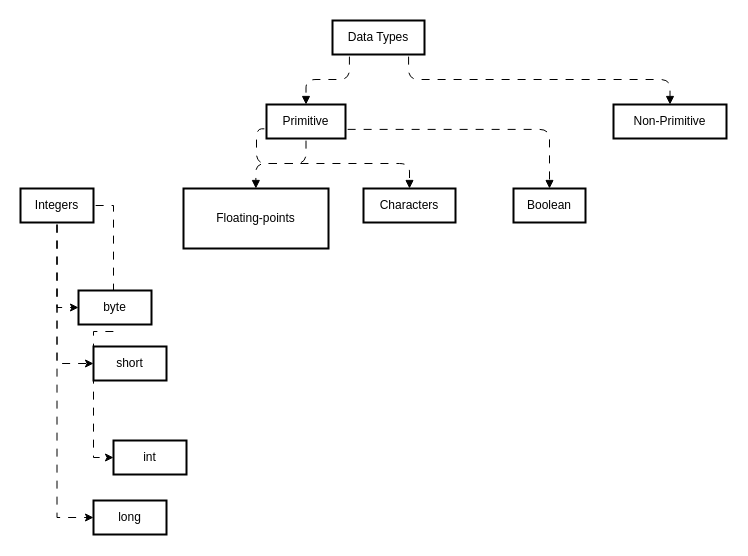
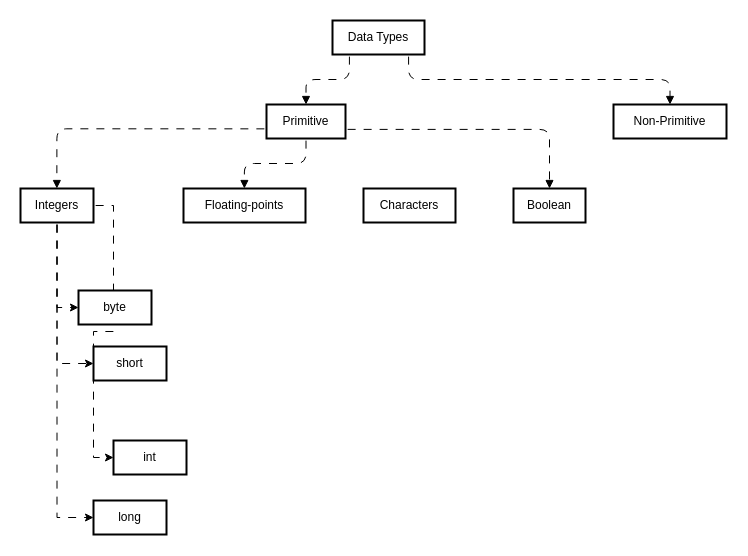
edge "Primitive" -> "Characters": now "Primitive" -> "Integers"
node "Floating-points": size 145x60 -> 122x34
